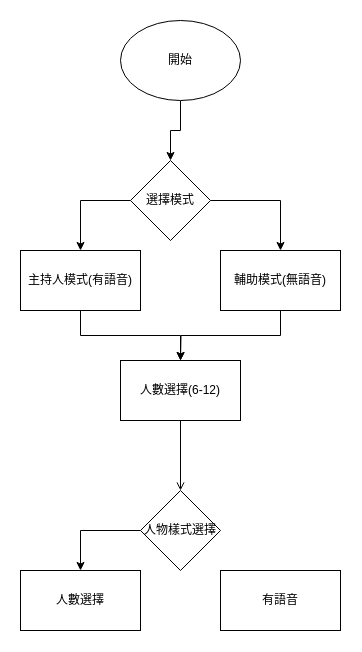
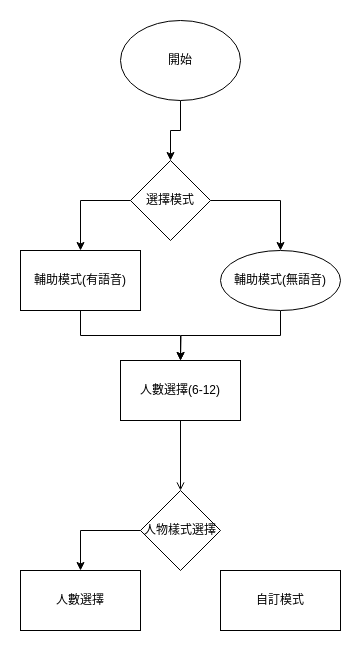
node "主持人模式(有語音)": label "主持人模式(有語音)" -> "輔助模式(有語音)"
node "輔助模式(無語音)": shape rectangle -> ellipse
node "有語音": label "有語音" -> "自訂模式"
